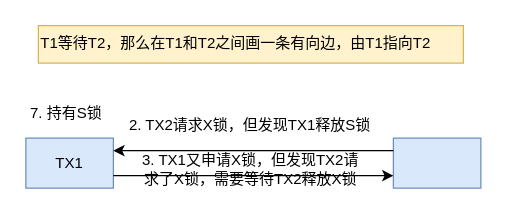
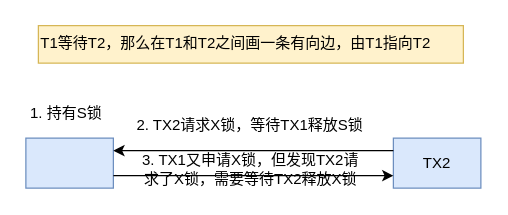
node "7. 持有S锁": label "7. 持有S锁" -> "1. 持有S锁"
node "2. TX2请求X锁，但发现TX1释放S锁": label "2. TX2请求X锁，但发现TX1释放S锁" -> "2. TX2请求X锁，等待TX1释放S锁"
node "TX1": removed
node "TX2": added
